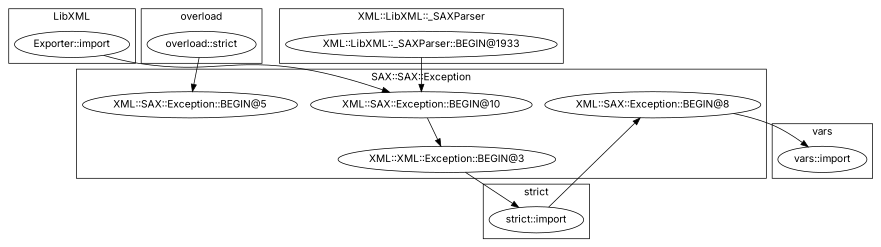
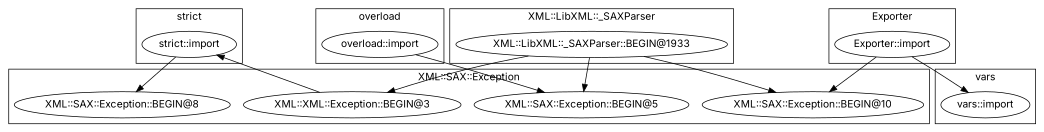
cluster "LibXML": label "LibXML" -> "Exporter"
node "overload::strict": label "overload::strict" -> "overload::import"
edge "XML::LibXML::_SAXParser::BEGIN@1933" -> "XML::SAX::Exception::BEGIN@5": added
cluster "SAX::SAX::Exception": label "SAX::SAX::Exception" -> "XML::SAX::Exception"
edge "XML::SAX::Exception::BEGIN@8" -> "vars::import": now "Exporter::import" -> "vars::import"
edge "XML::SAX::Exception::BEGIN@10" -> "XML::XML::Exception::BEGIN@3": now "XML::LibXML::_SAXParser::BEGIN@1933" -> "XML::XML::Exception::BEGIN@3"
